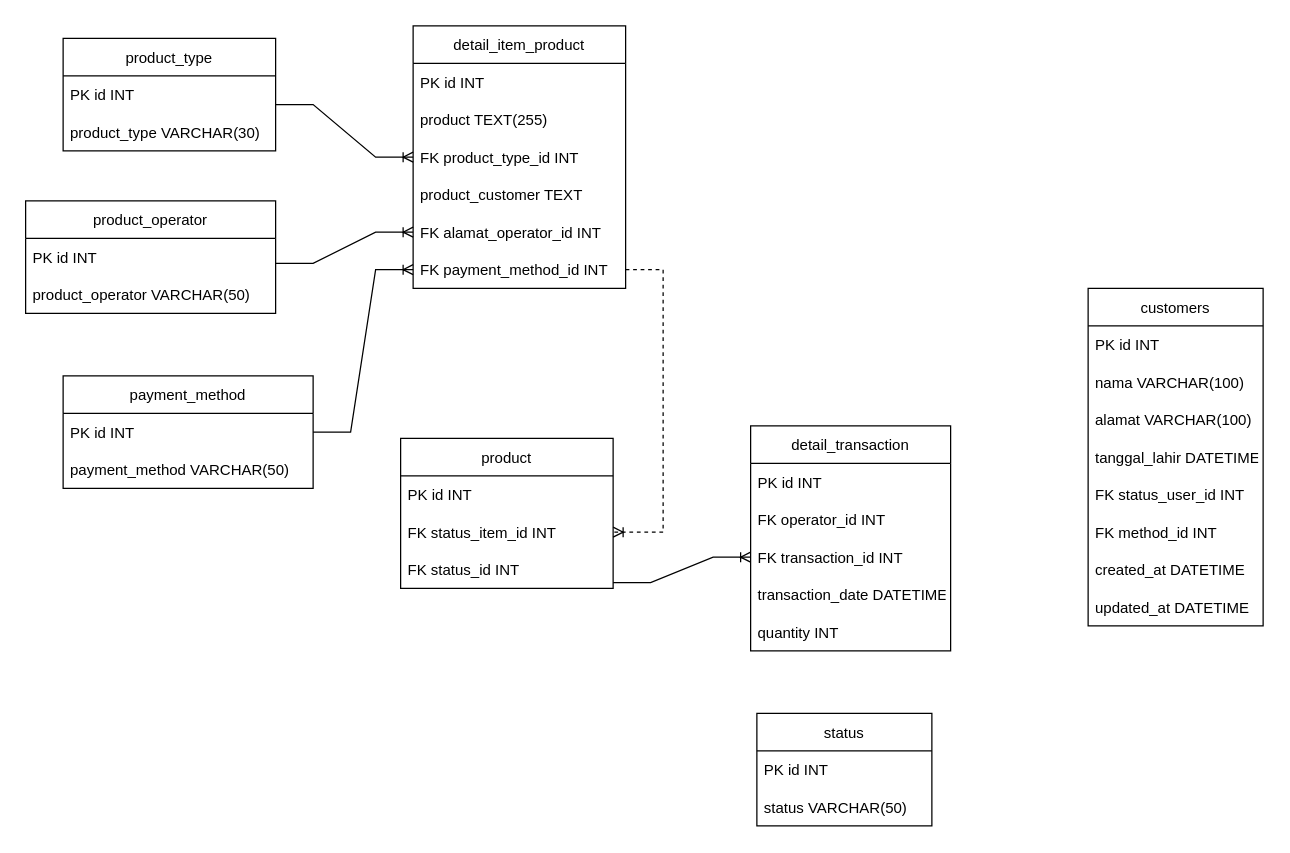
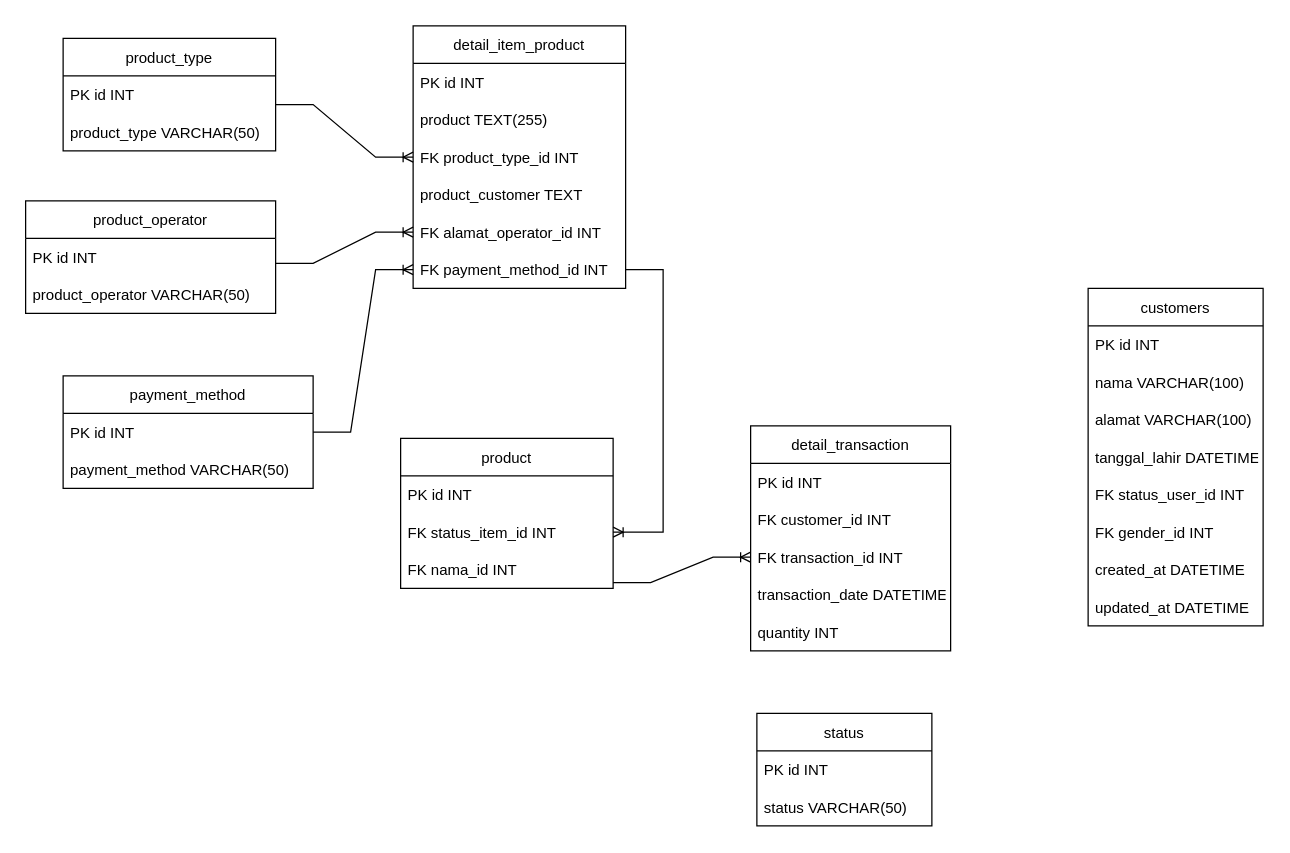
node "product_type VARCHAR(30)": label "product_type VARCHAR(30)" -> "product_type VARCHAR(50)"
edge "FK payment_method_id INT" -> "FK status_item_id INT": style dashed -> solid
node "FK operator_id INT": label "FK operator_id INT" -> "FK customer_id INT"
node "FK method_id INT": label "FK method_id INT" -> "FK gender_id INT"
node "FK status_id INT": label "FK status_id INT" -> "FK nama_id INT"
